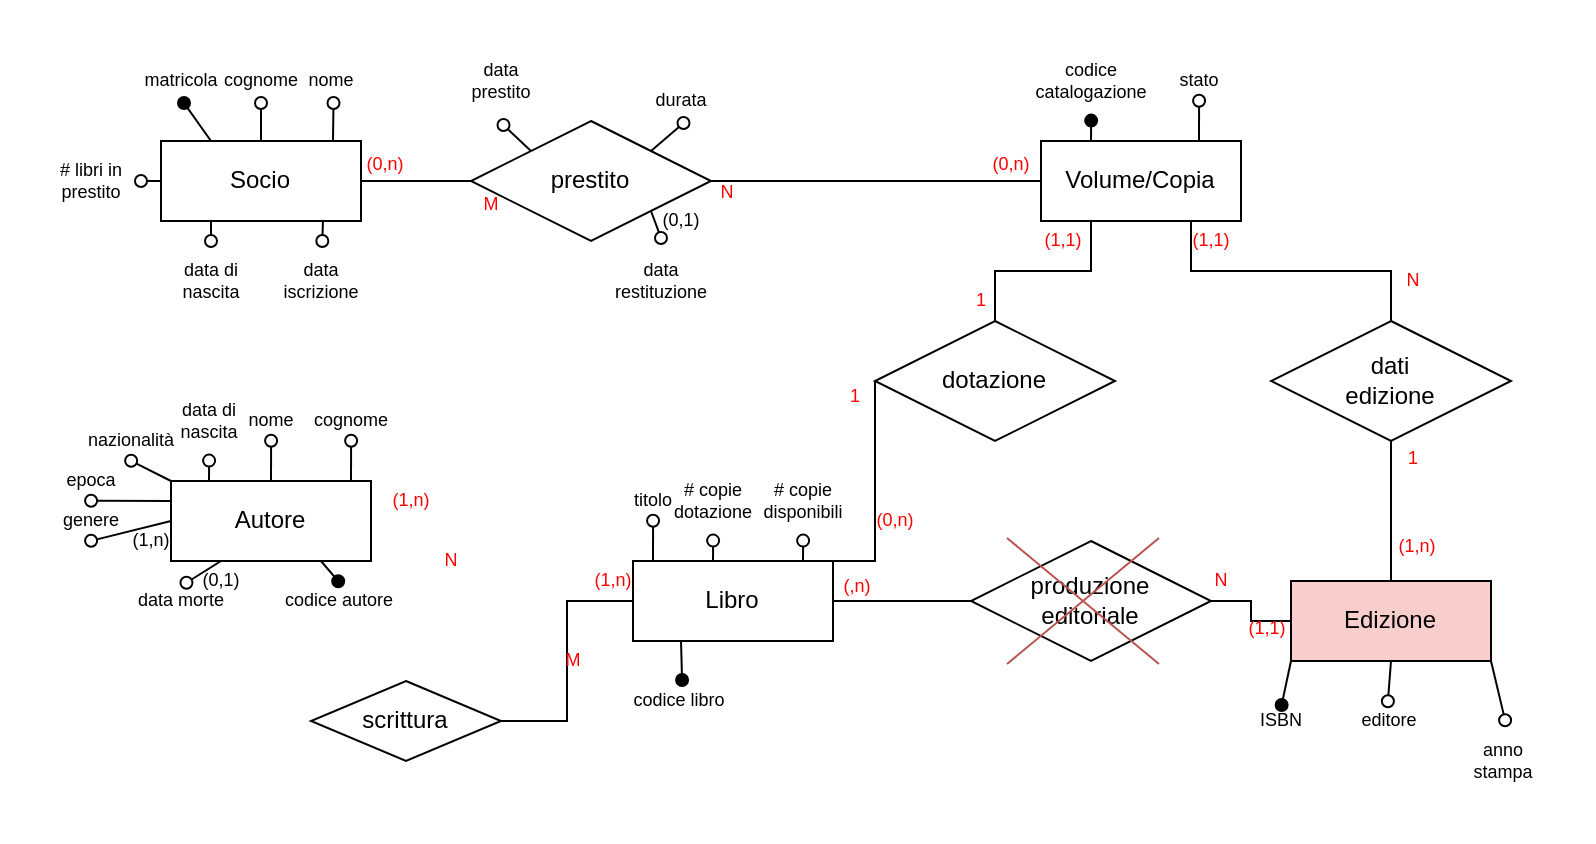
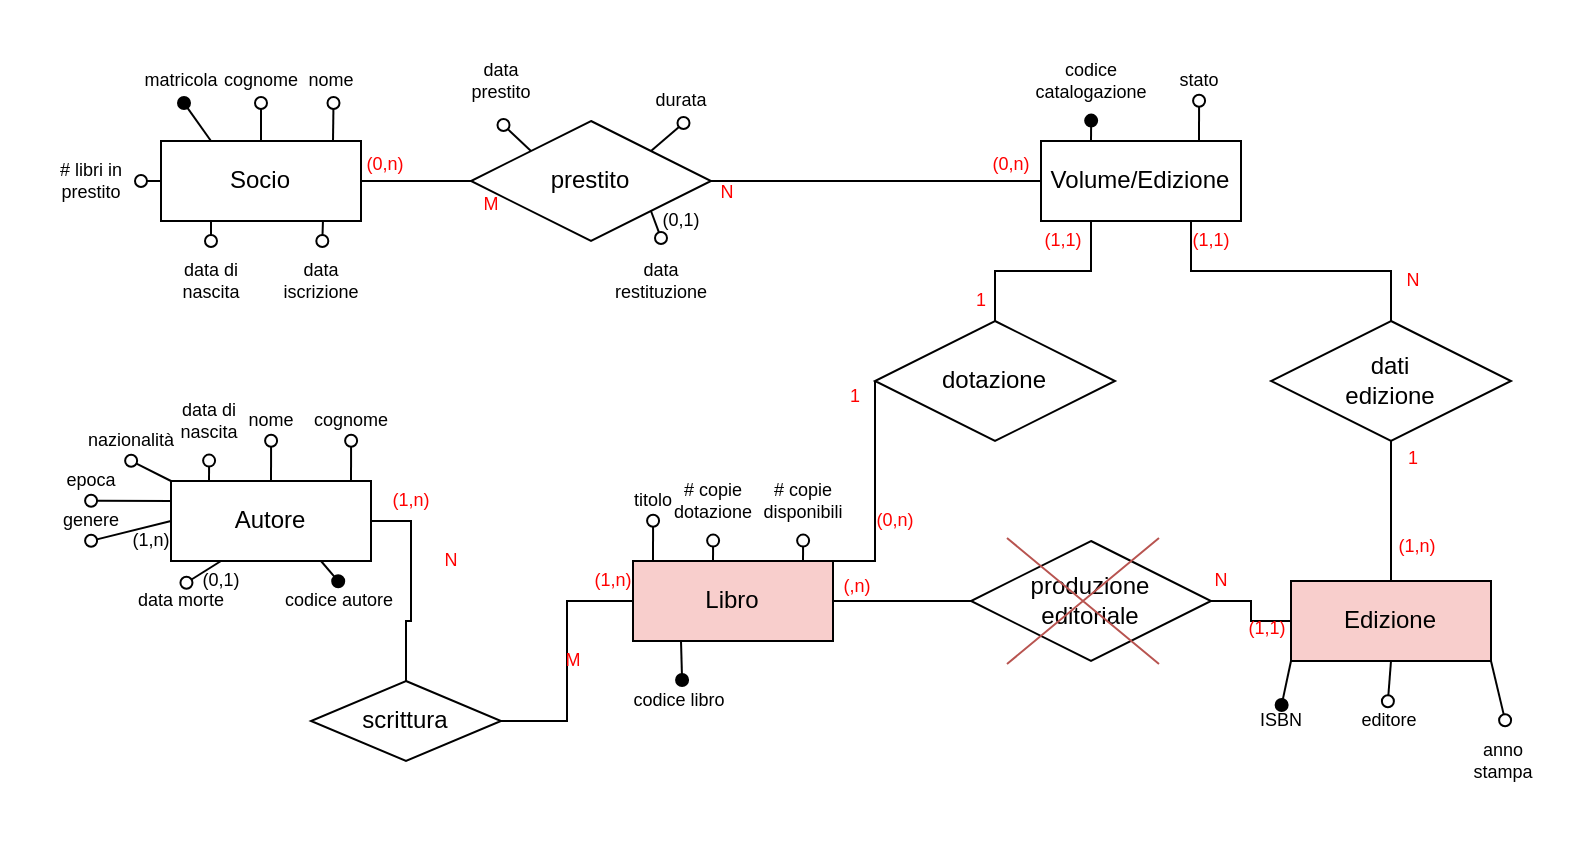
node "Volume/Copia": label "Volume/Copia" -> "Volume/Edizione"
edge "Autore" -- "scrittura": added
node "Libro": fillcolor #ffffff -> #f8cecc
